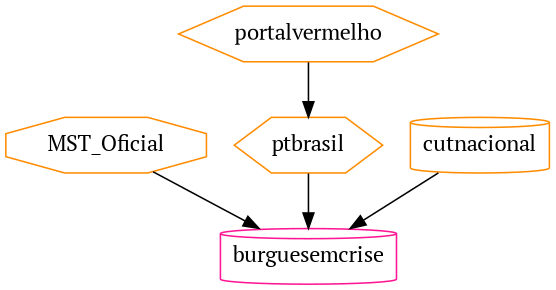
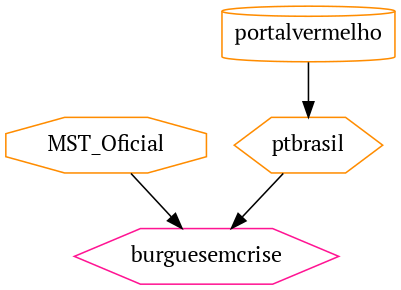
node "portalvermelho": shape hexagon -> cylinder
node "cutnacional": removed
node "burguesemcrise": shape cylinder -> hexagon
